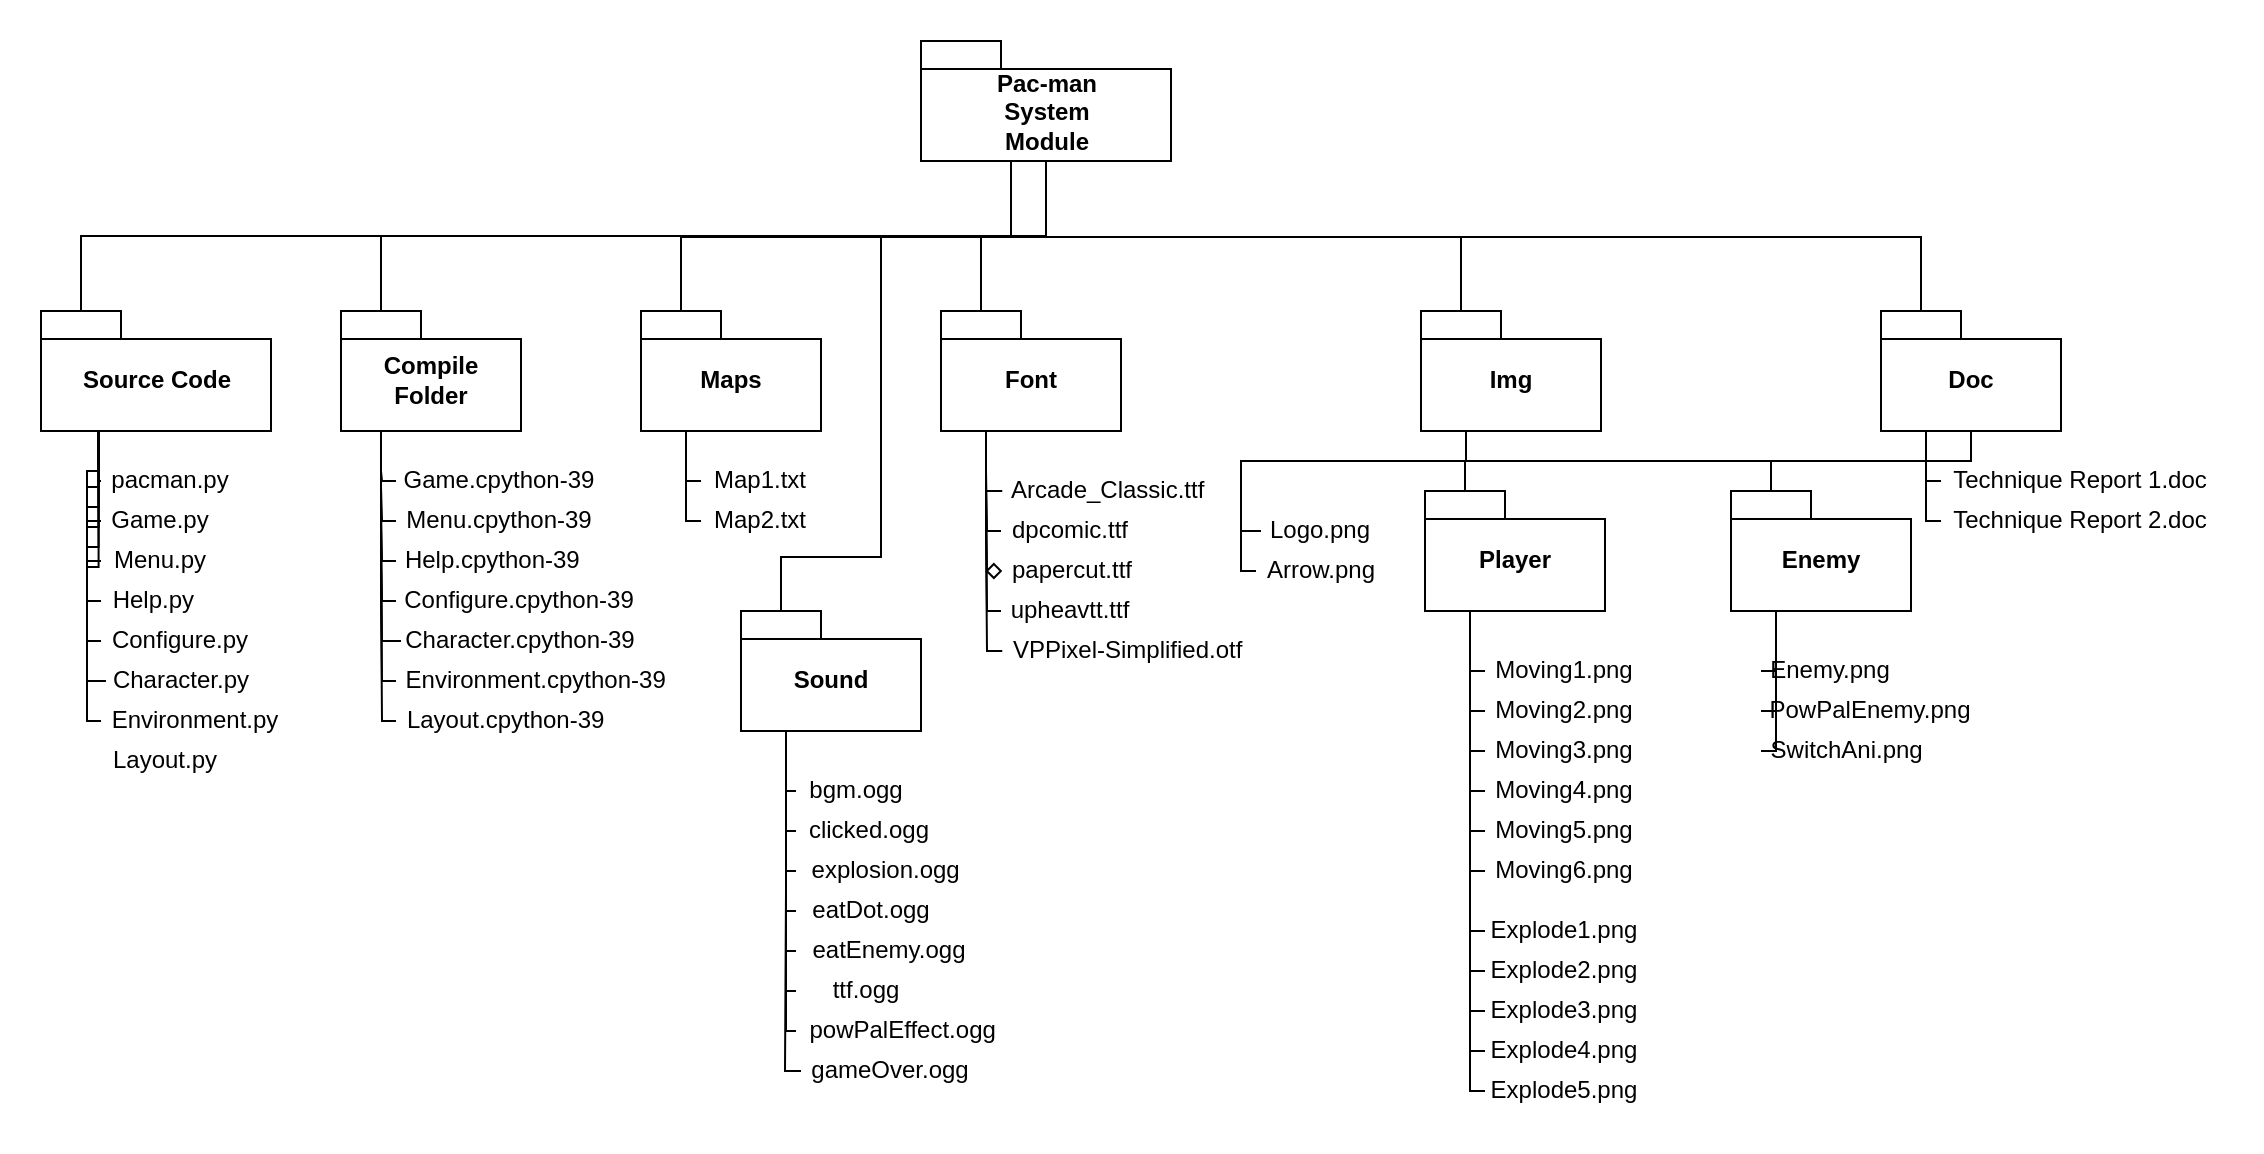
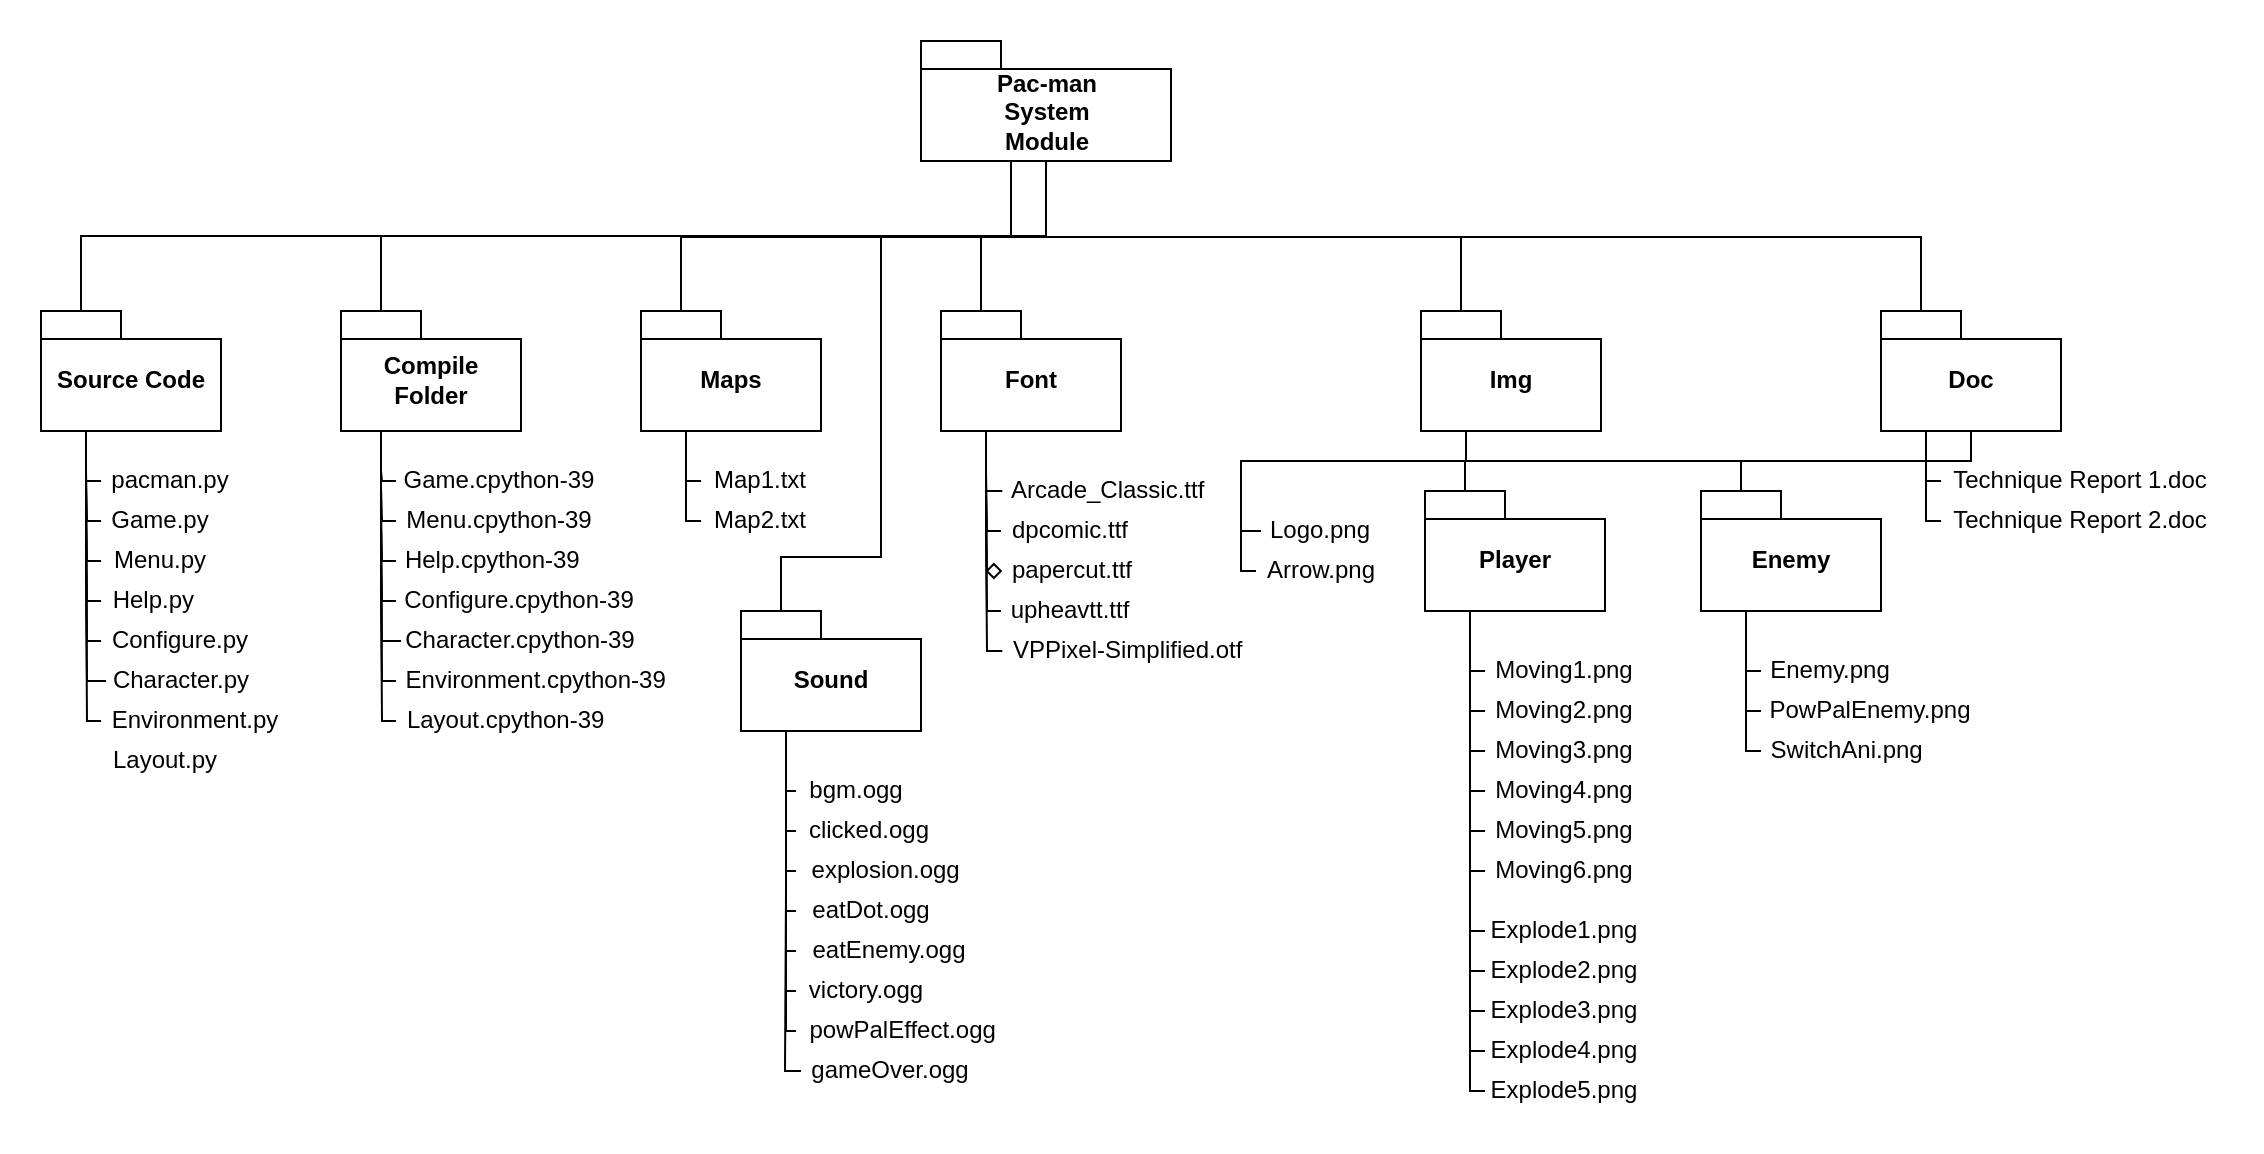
node "Source Code": size 230x120 -> 180x120
node "Enemy": moved (1821, 551) -> (1791, 551)
node "ttf.ogg": label "ttf.ogg" -> "victory.ogg"
